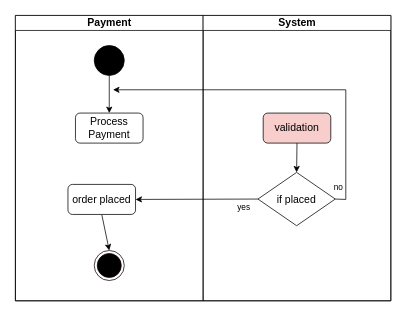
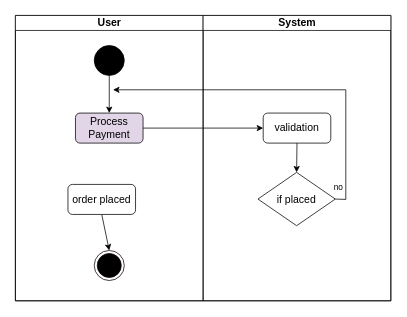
node "Payment": label "Payment" -> "User"
node "Process Payment": fillcolor #ffffff -> #e1d5e7
edge "Process Payment" -> "validation": added
node "validation": fillcolor #f8cecc -> #ffffff
edge "if placed" -> "order placed": removed, label "yes"
